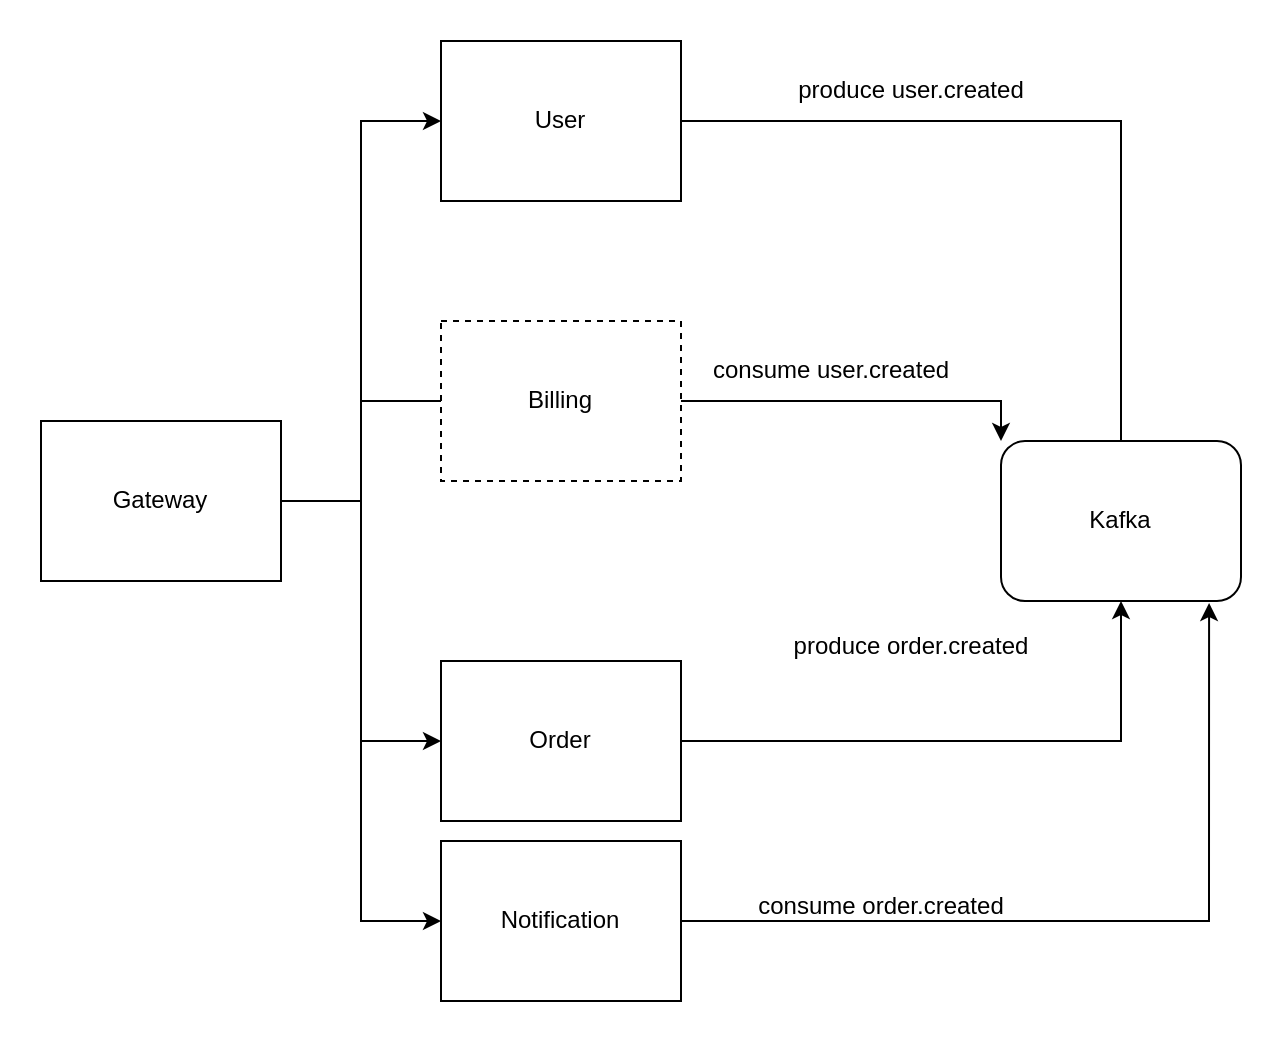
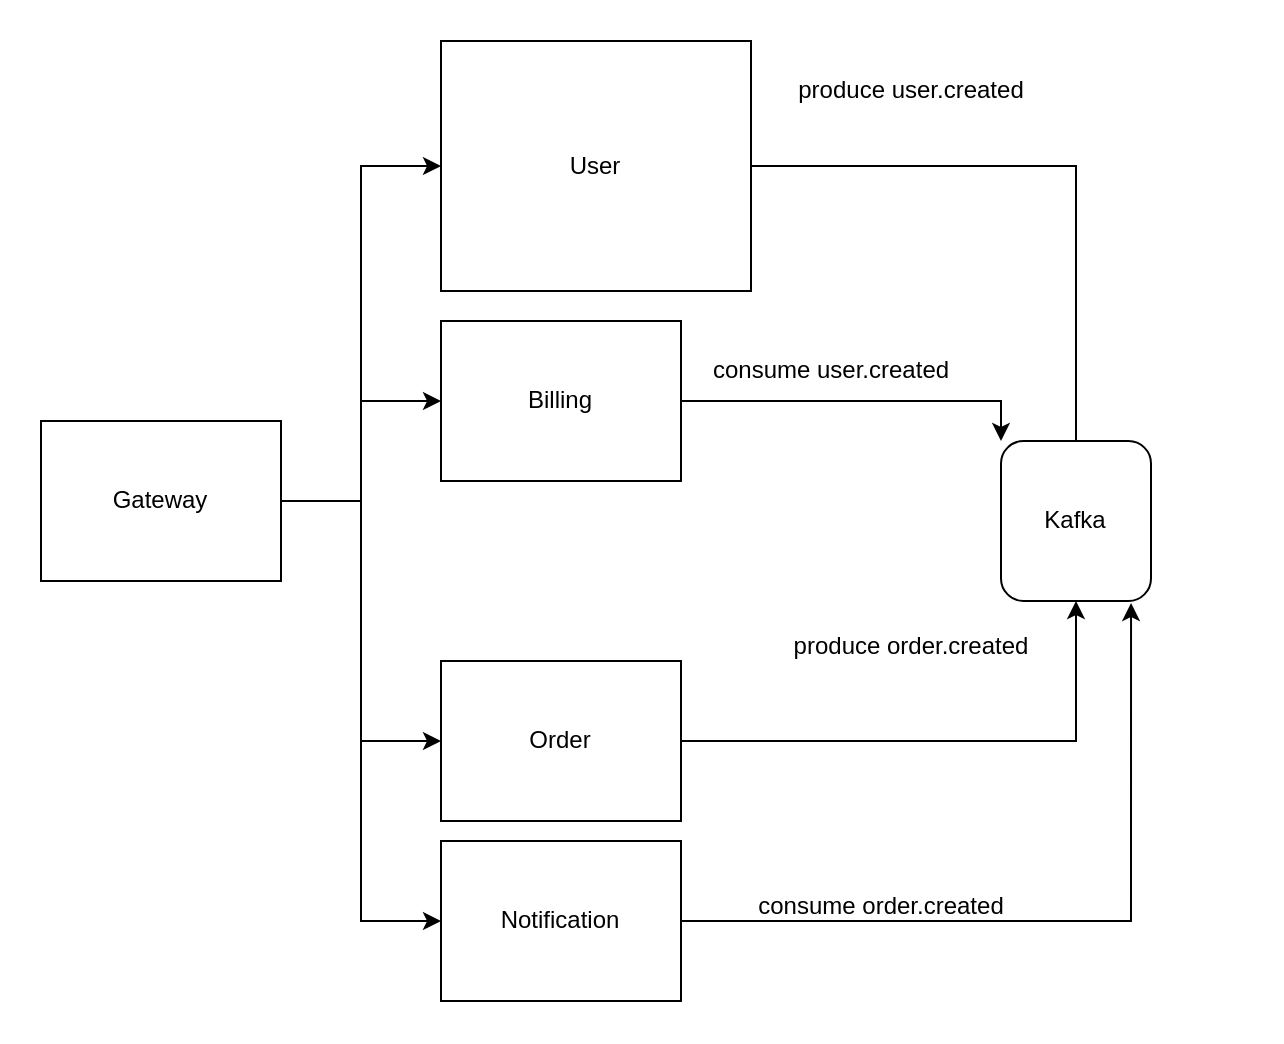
node "User": size 240x160 -> 310x250
edge "Billing" -- "Gateway": arrowhead none -> classic
node "Billing": style dashed -> solid
node "Kafka": size 240x160 -> 150x160
